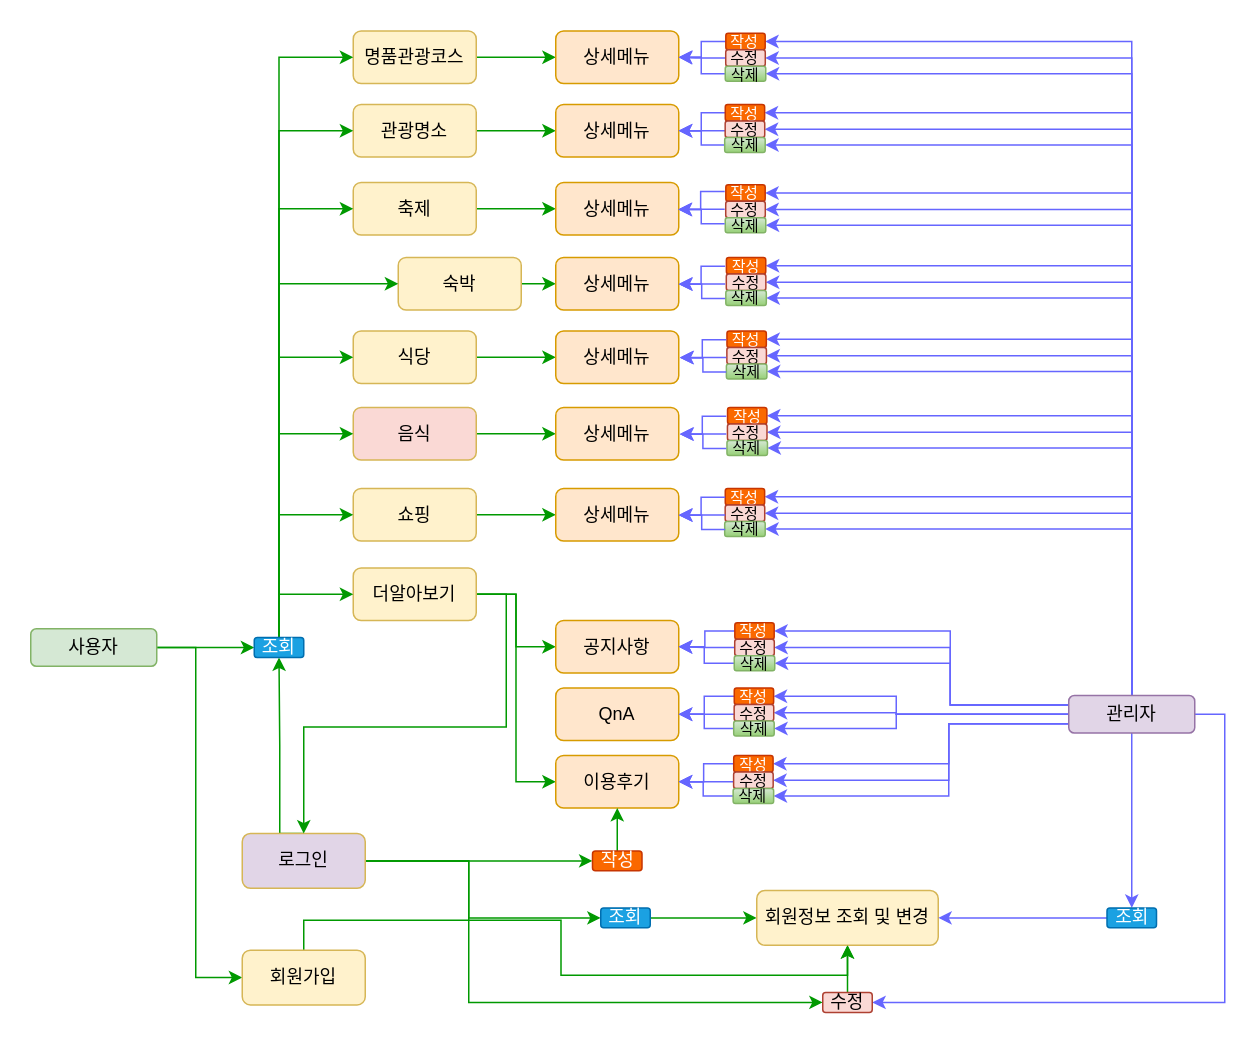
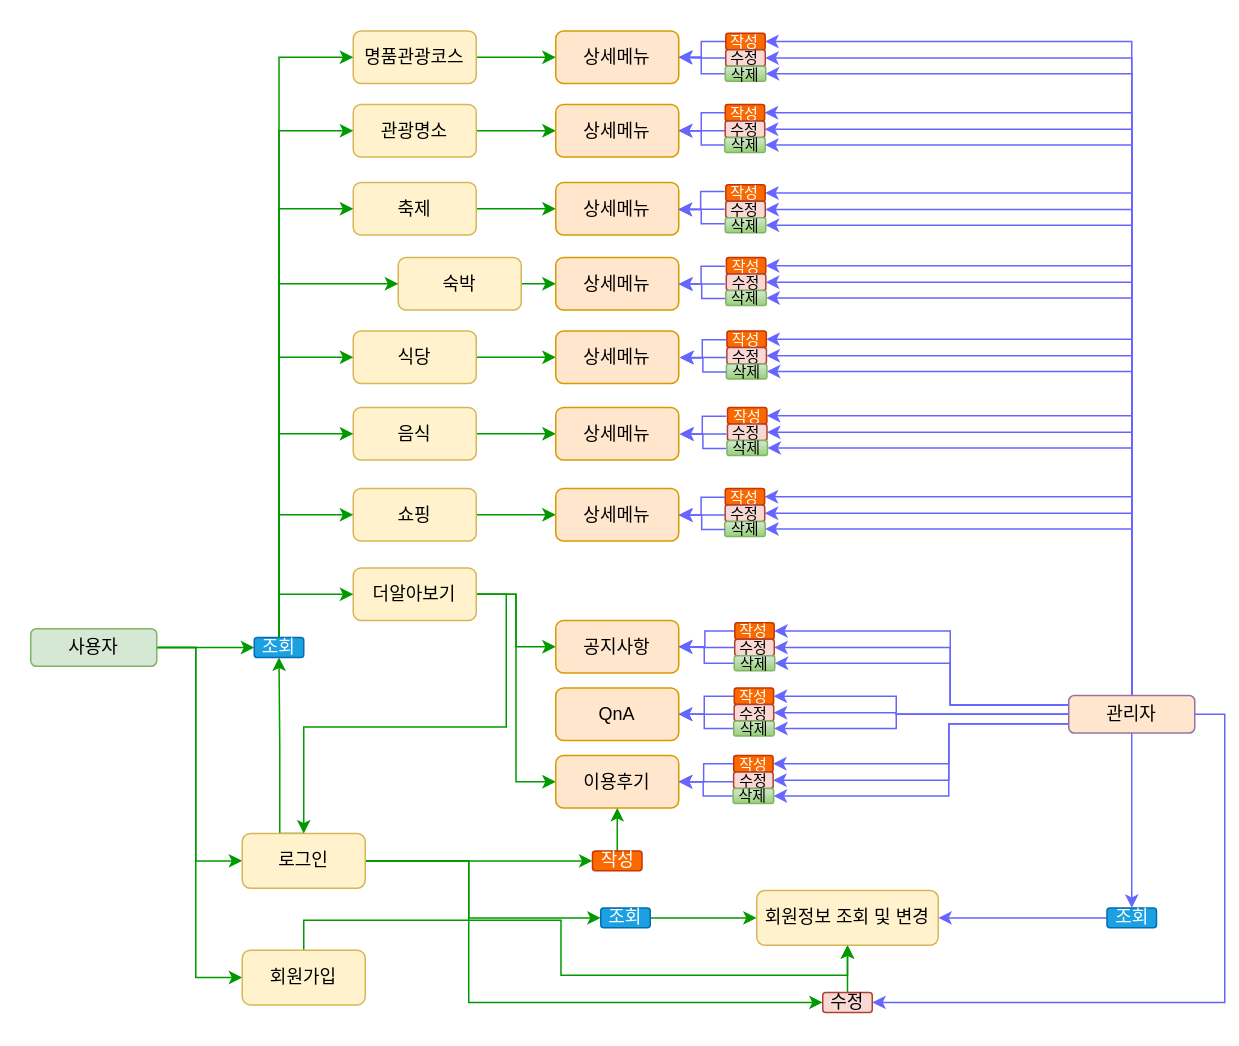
node "음식": fillcolor #fad9d5 -> #fff2cc
node "관리자": fillcolor #e1d5e7 -> #ffe6cc
edge "사용자" -> "로그인": added
node "로그인": fillcolor #e1d5e7 -> #fff2cc
